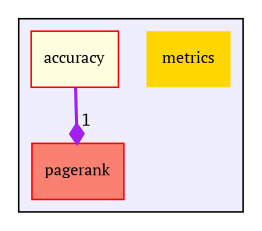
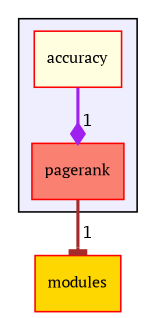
node "metrics": removed
node "modules": added
